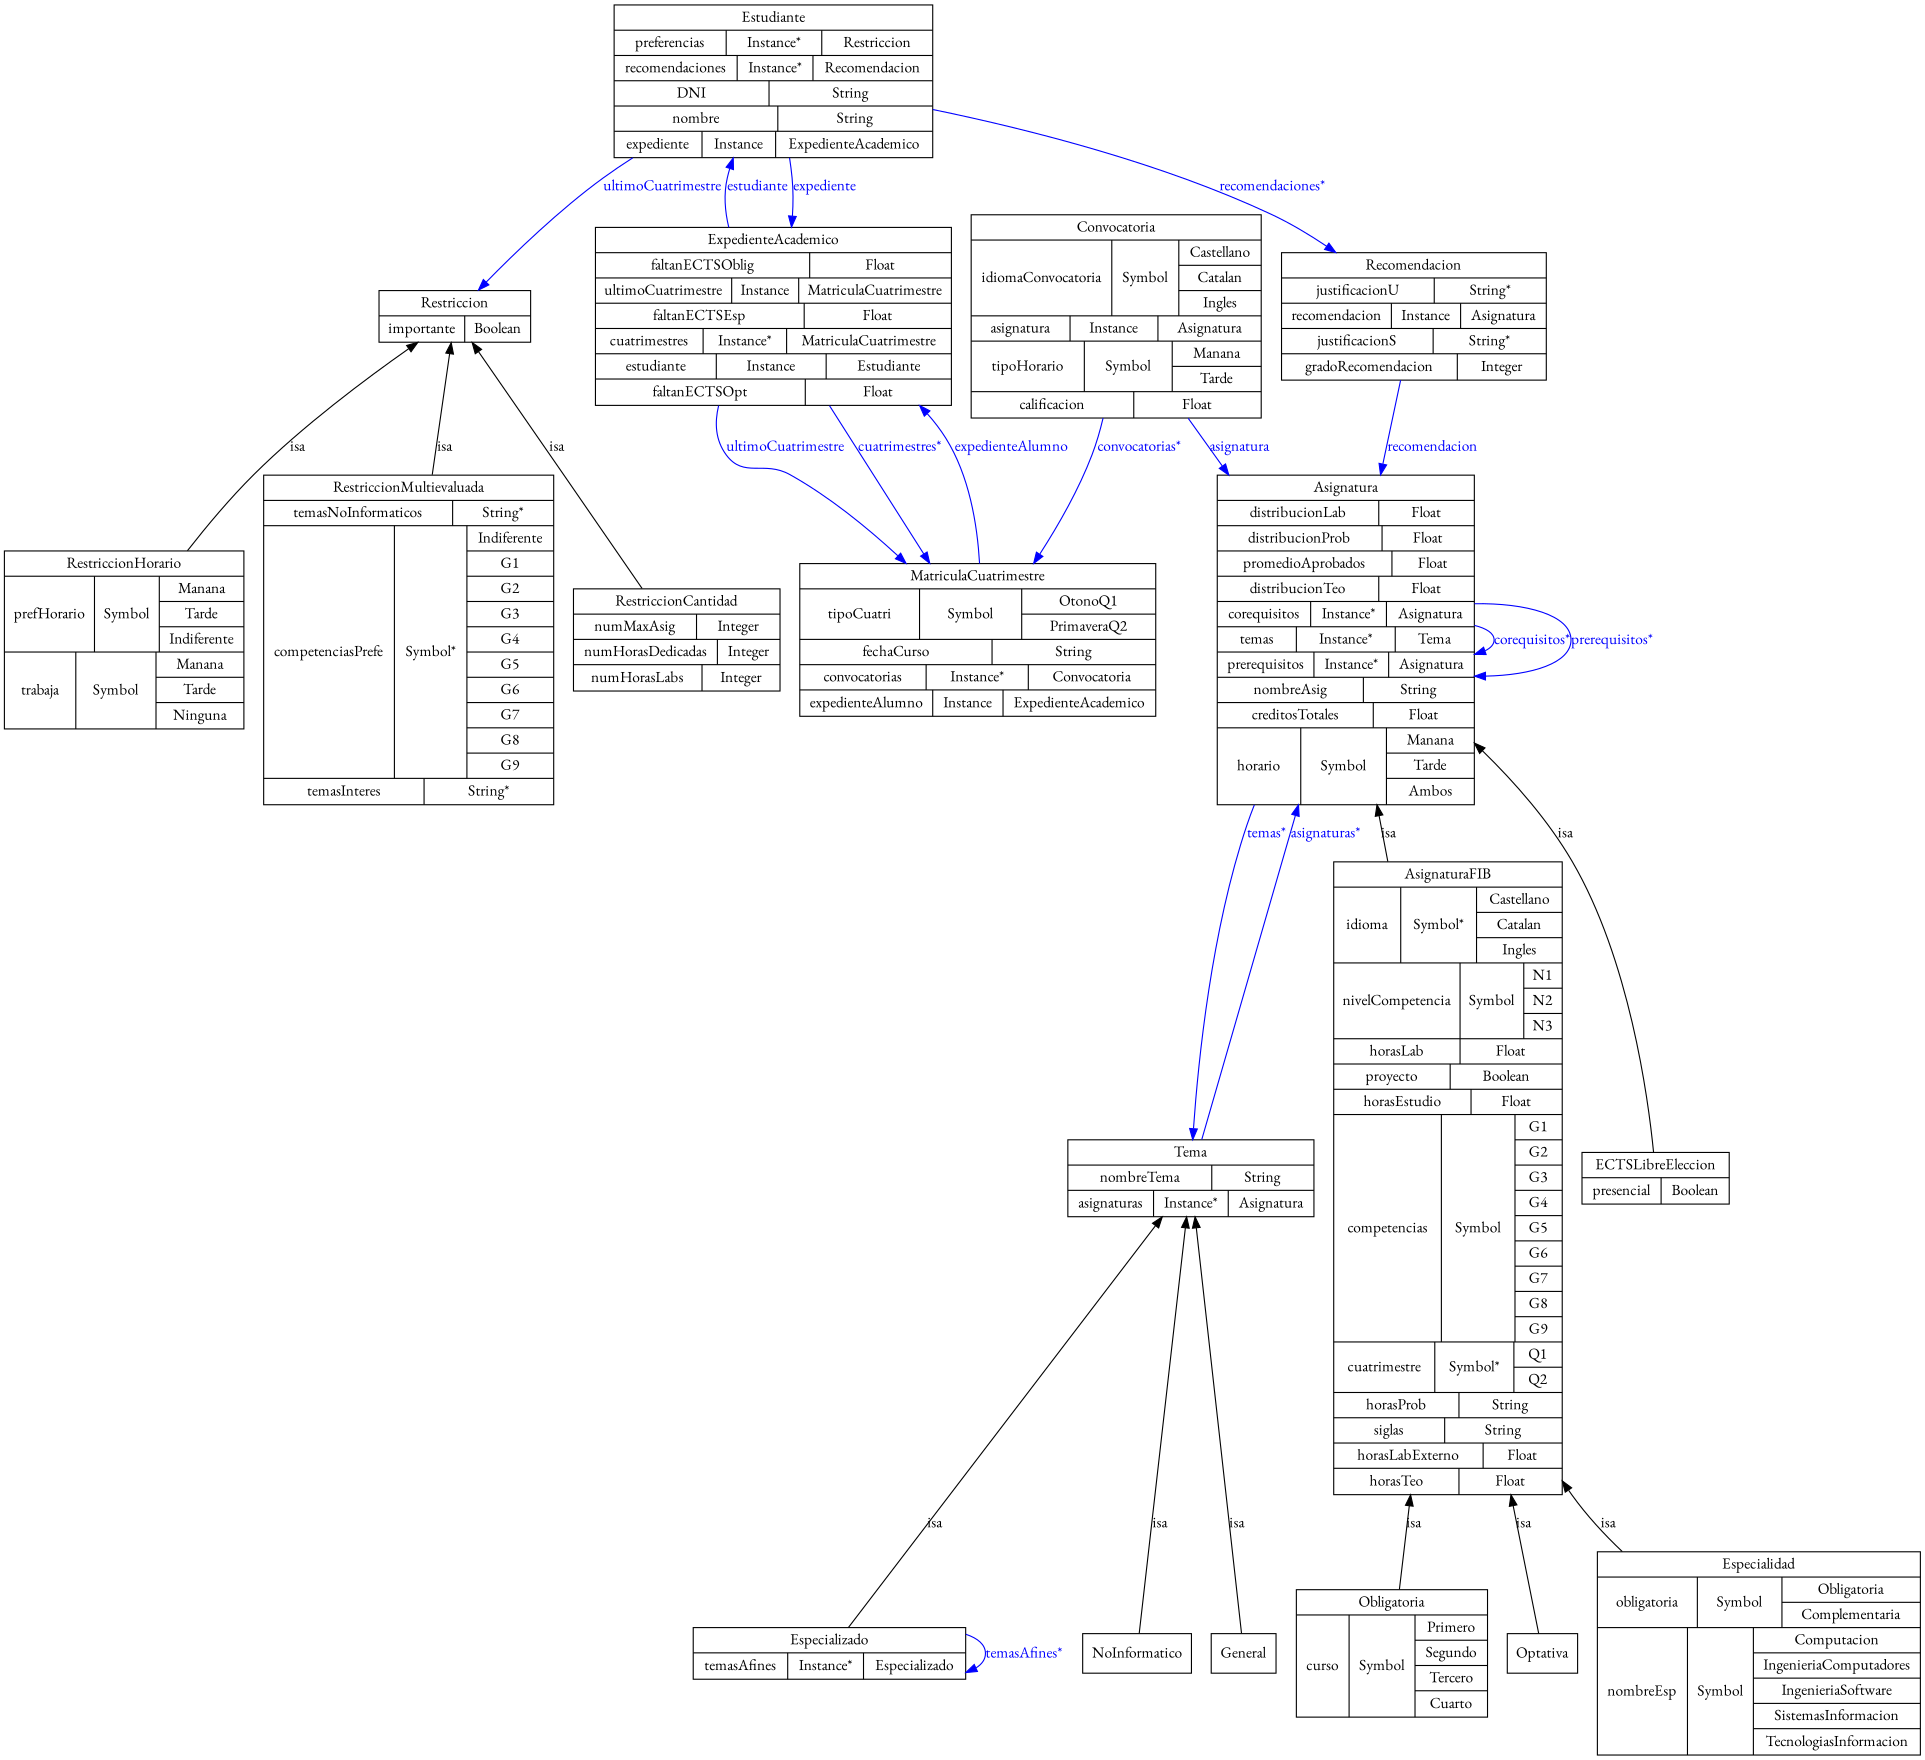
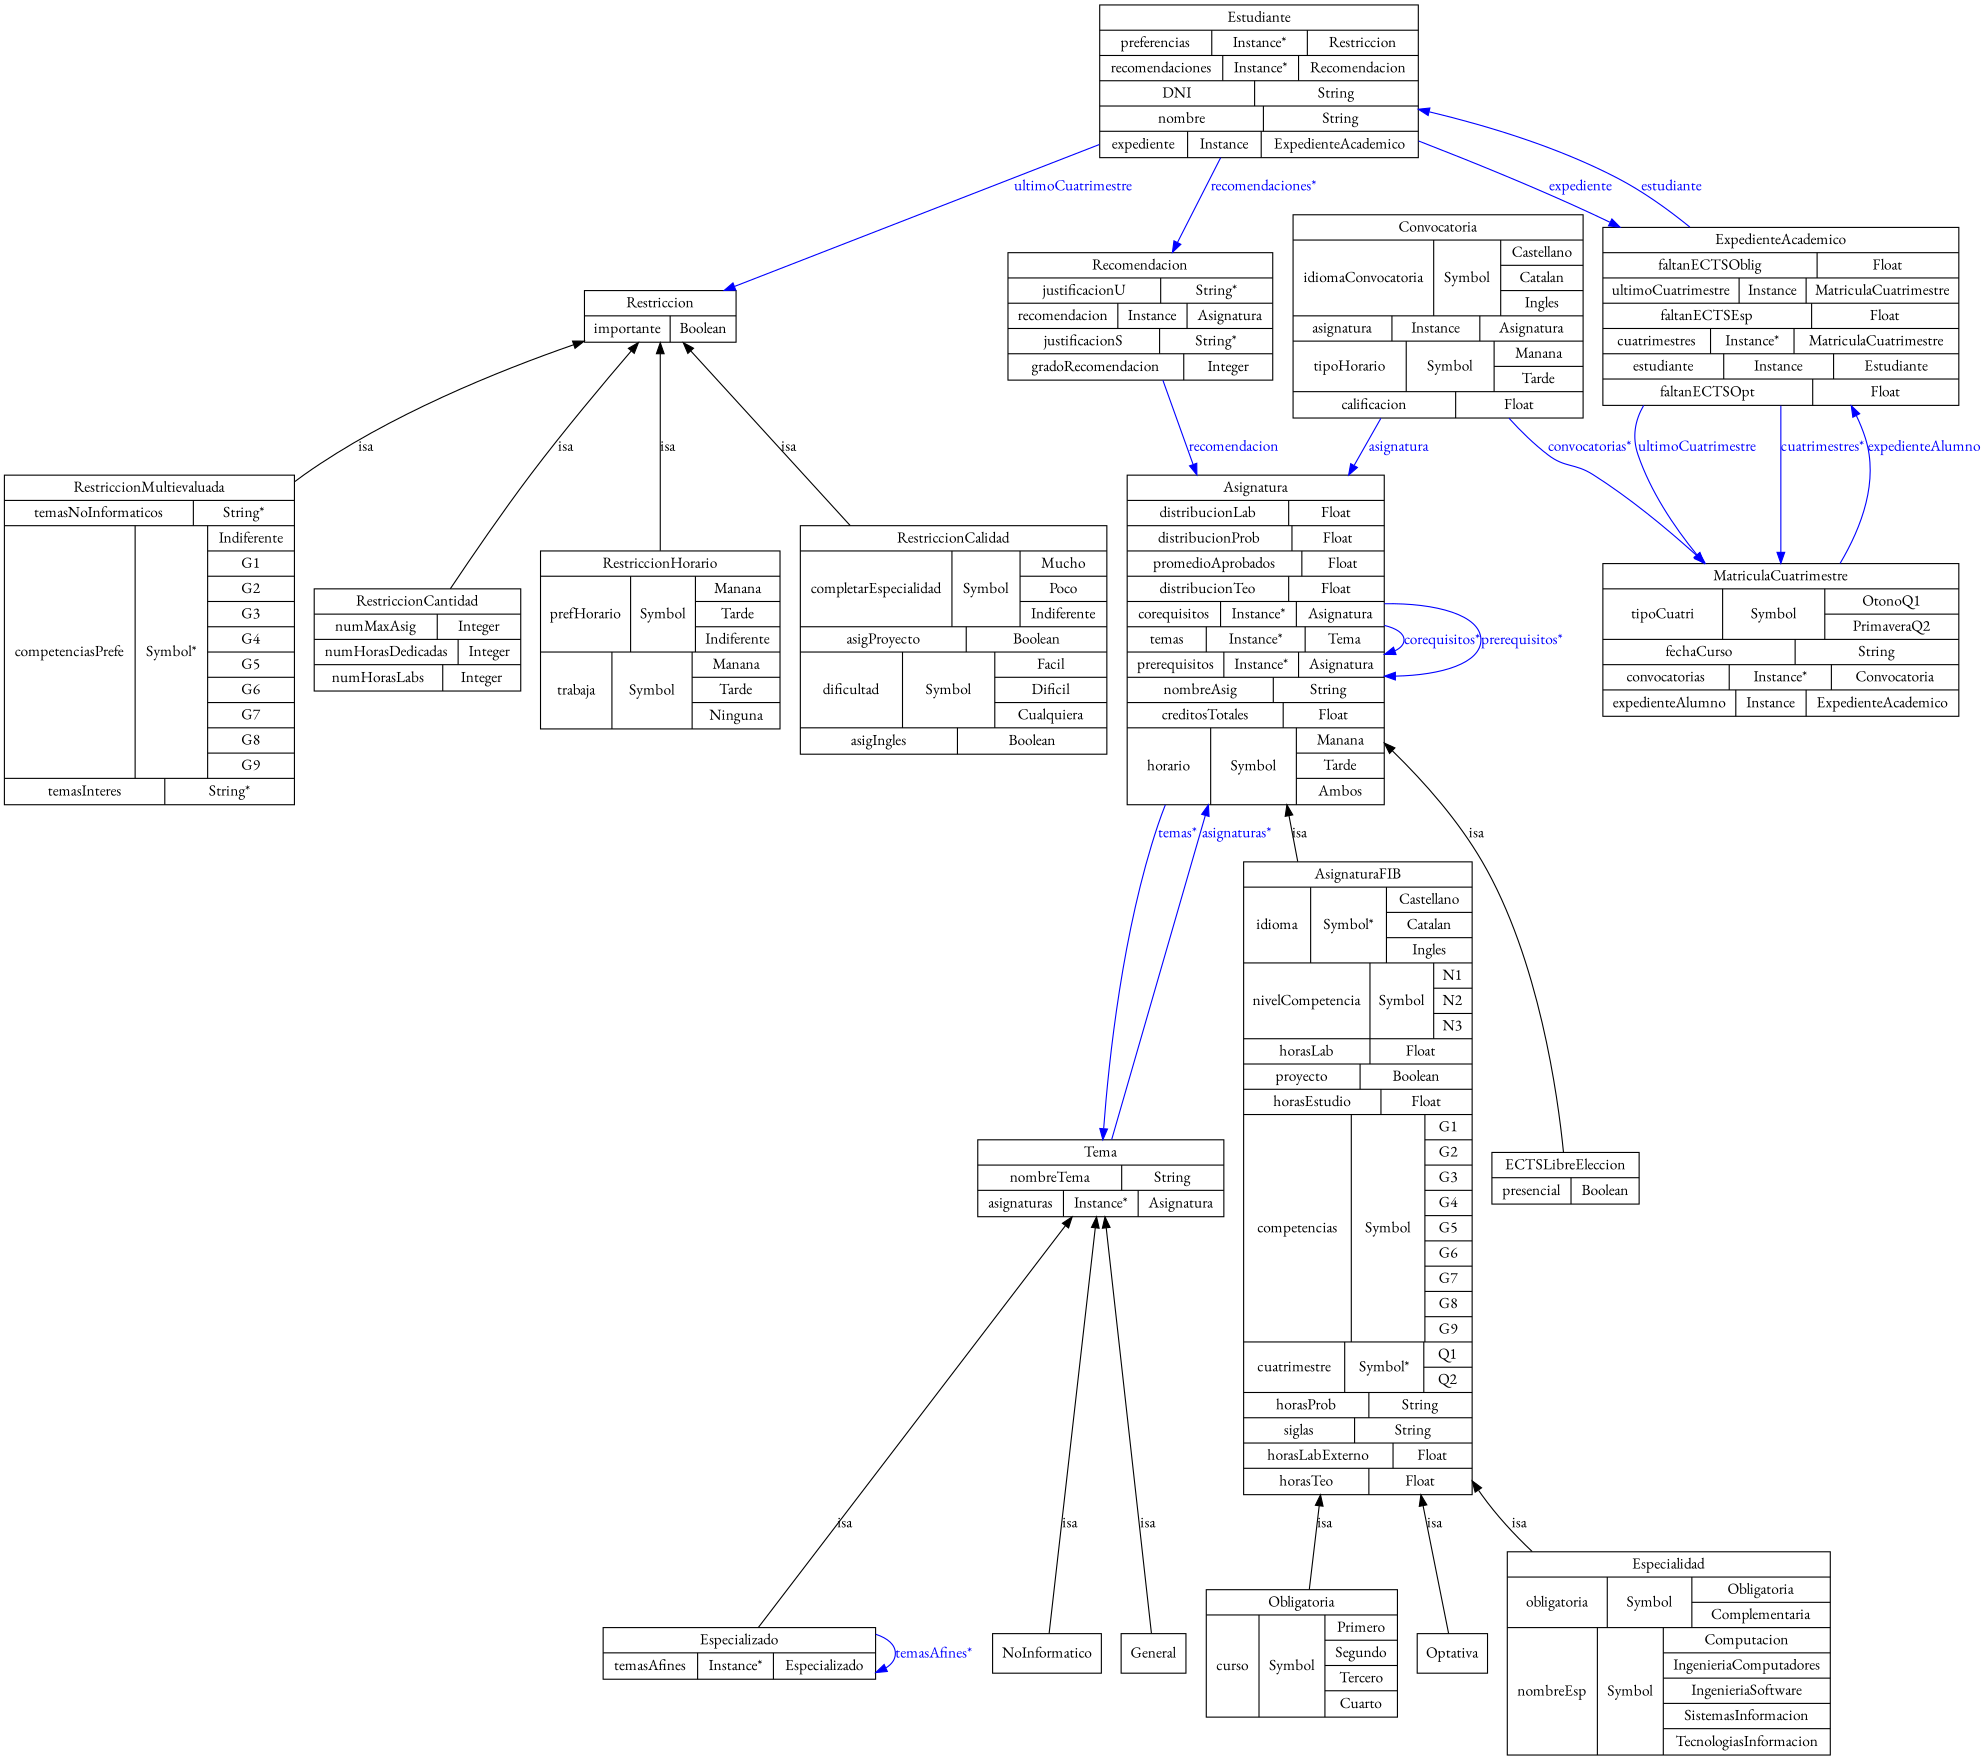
node "RestriccionCalidad": added
